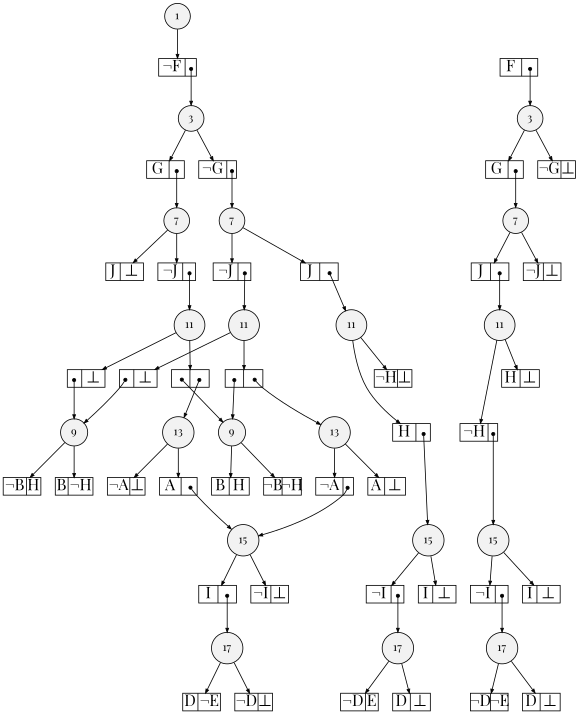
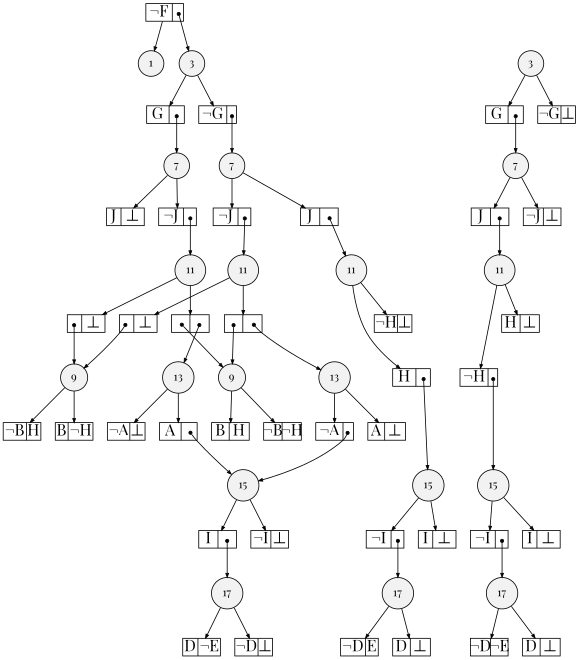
edge "1" -> "¬F": reversed
node "F": removed
